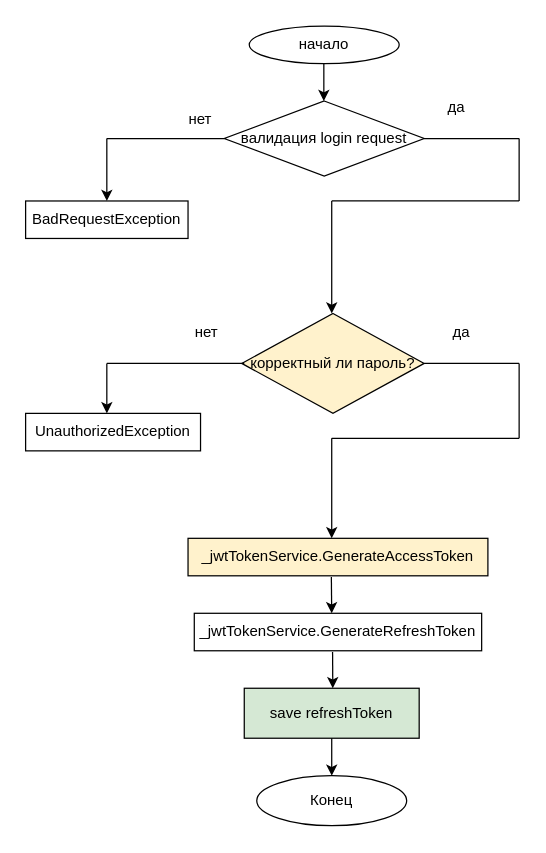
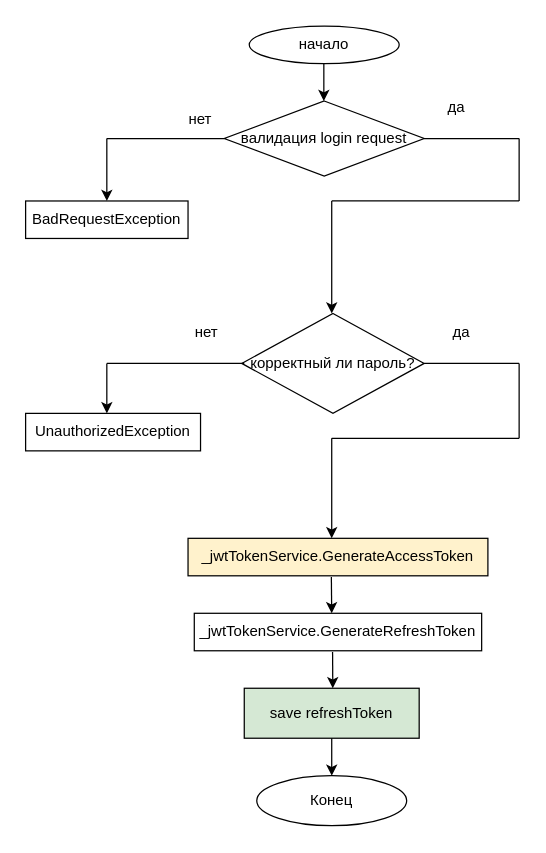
node "корректный ли пароль?": fillcolor #fff2cc -> #ffffff
